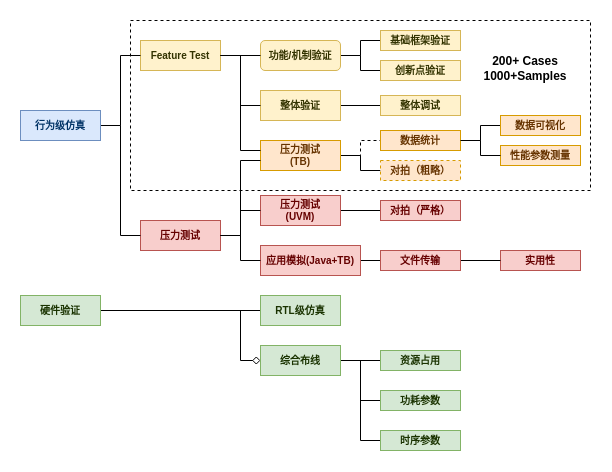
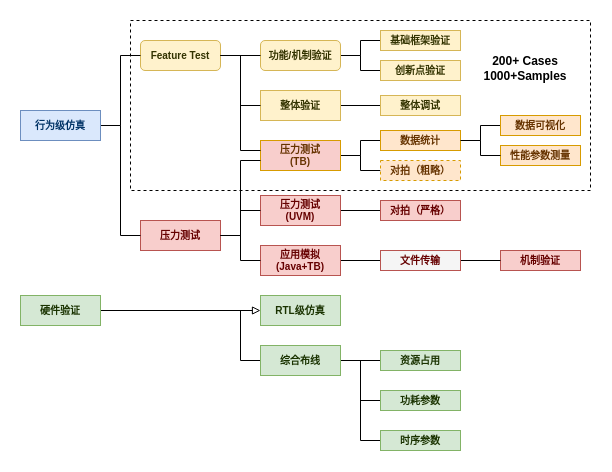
node "Feature Test": shape rectangle -> rounded rectangle
edge "数据统计" -- "压力测试 (TB)": style dashed -> solid
node "压力测试 (TB)": fillcolor #ffe6cc -> #f8cecc
node "应用模拟(Java+TB)": size 100x30 -> 80x30
node "文件传输": fillcolor #f8cecc -> #f5f5f5
node "实用性": label "实用性" -> "机制验证"
edge "硬件验证" -- "RTL级仿真": arrowhead none -> block
edge "硬件验证" -> "综合布线": arrowhead diamond -> none
